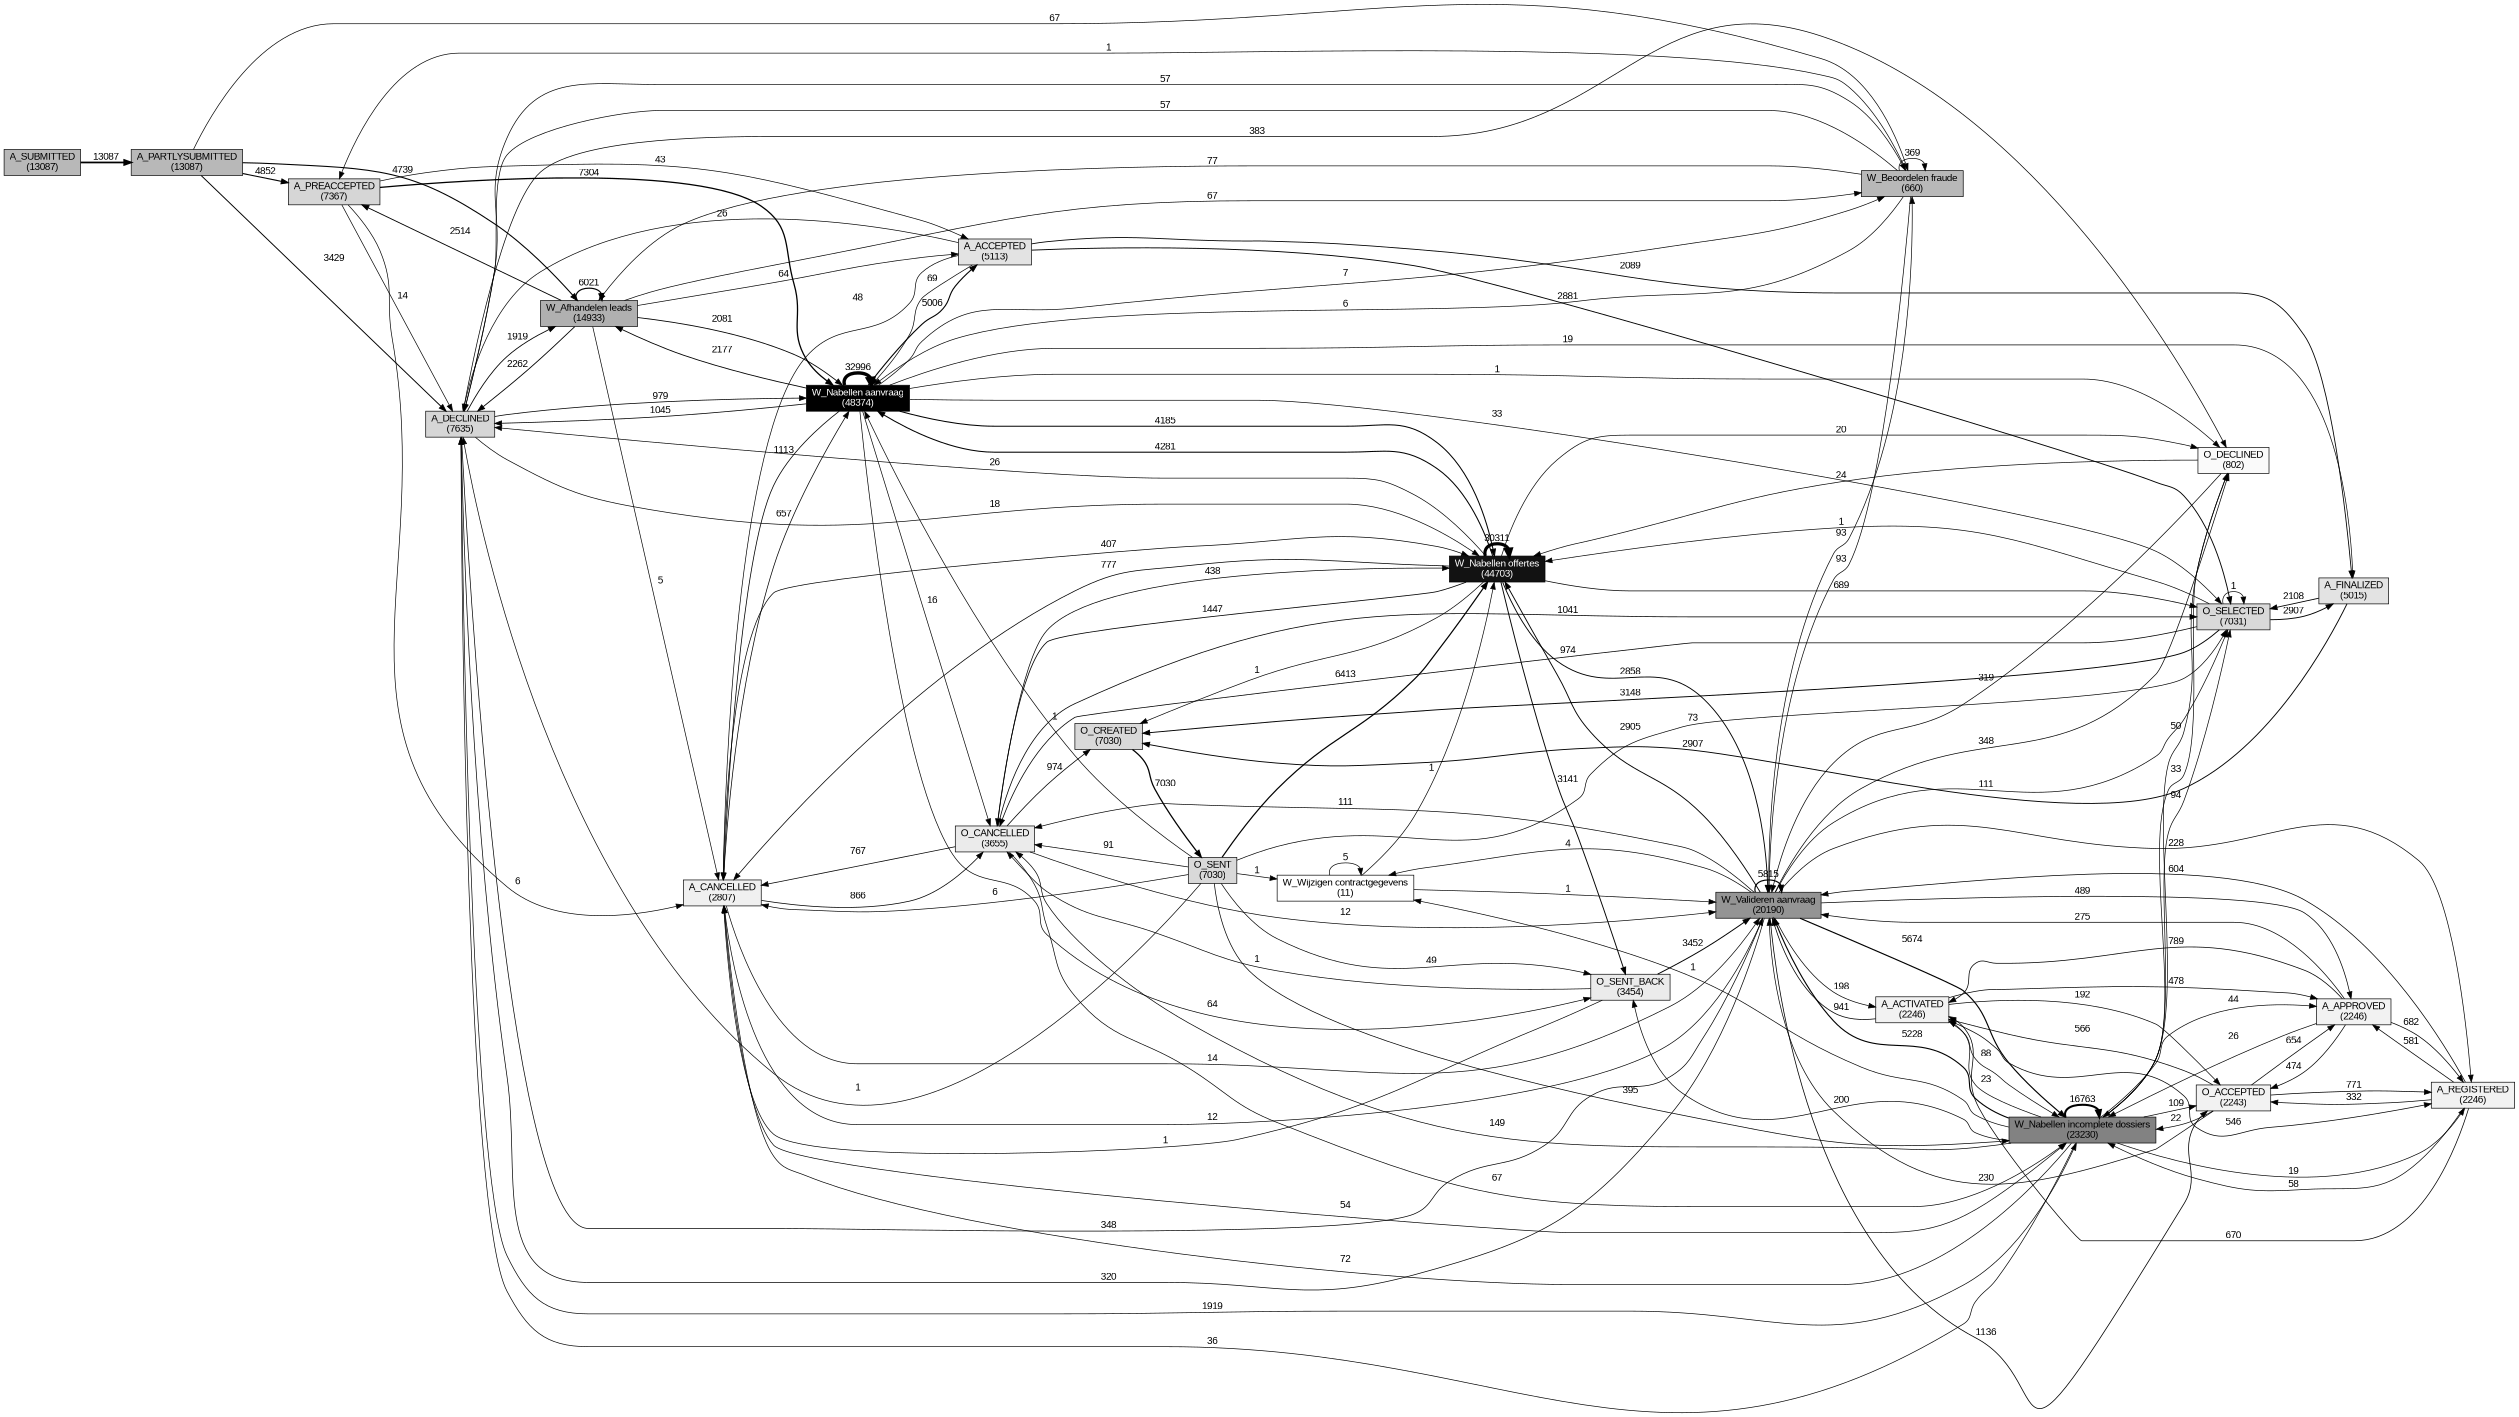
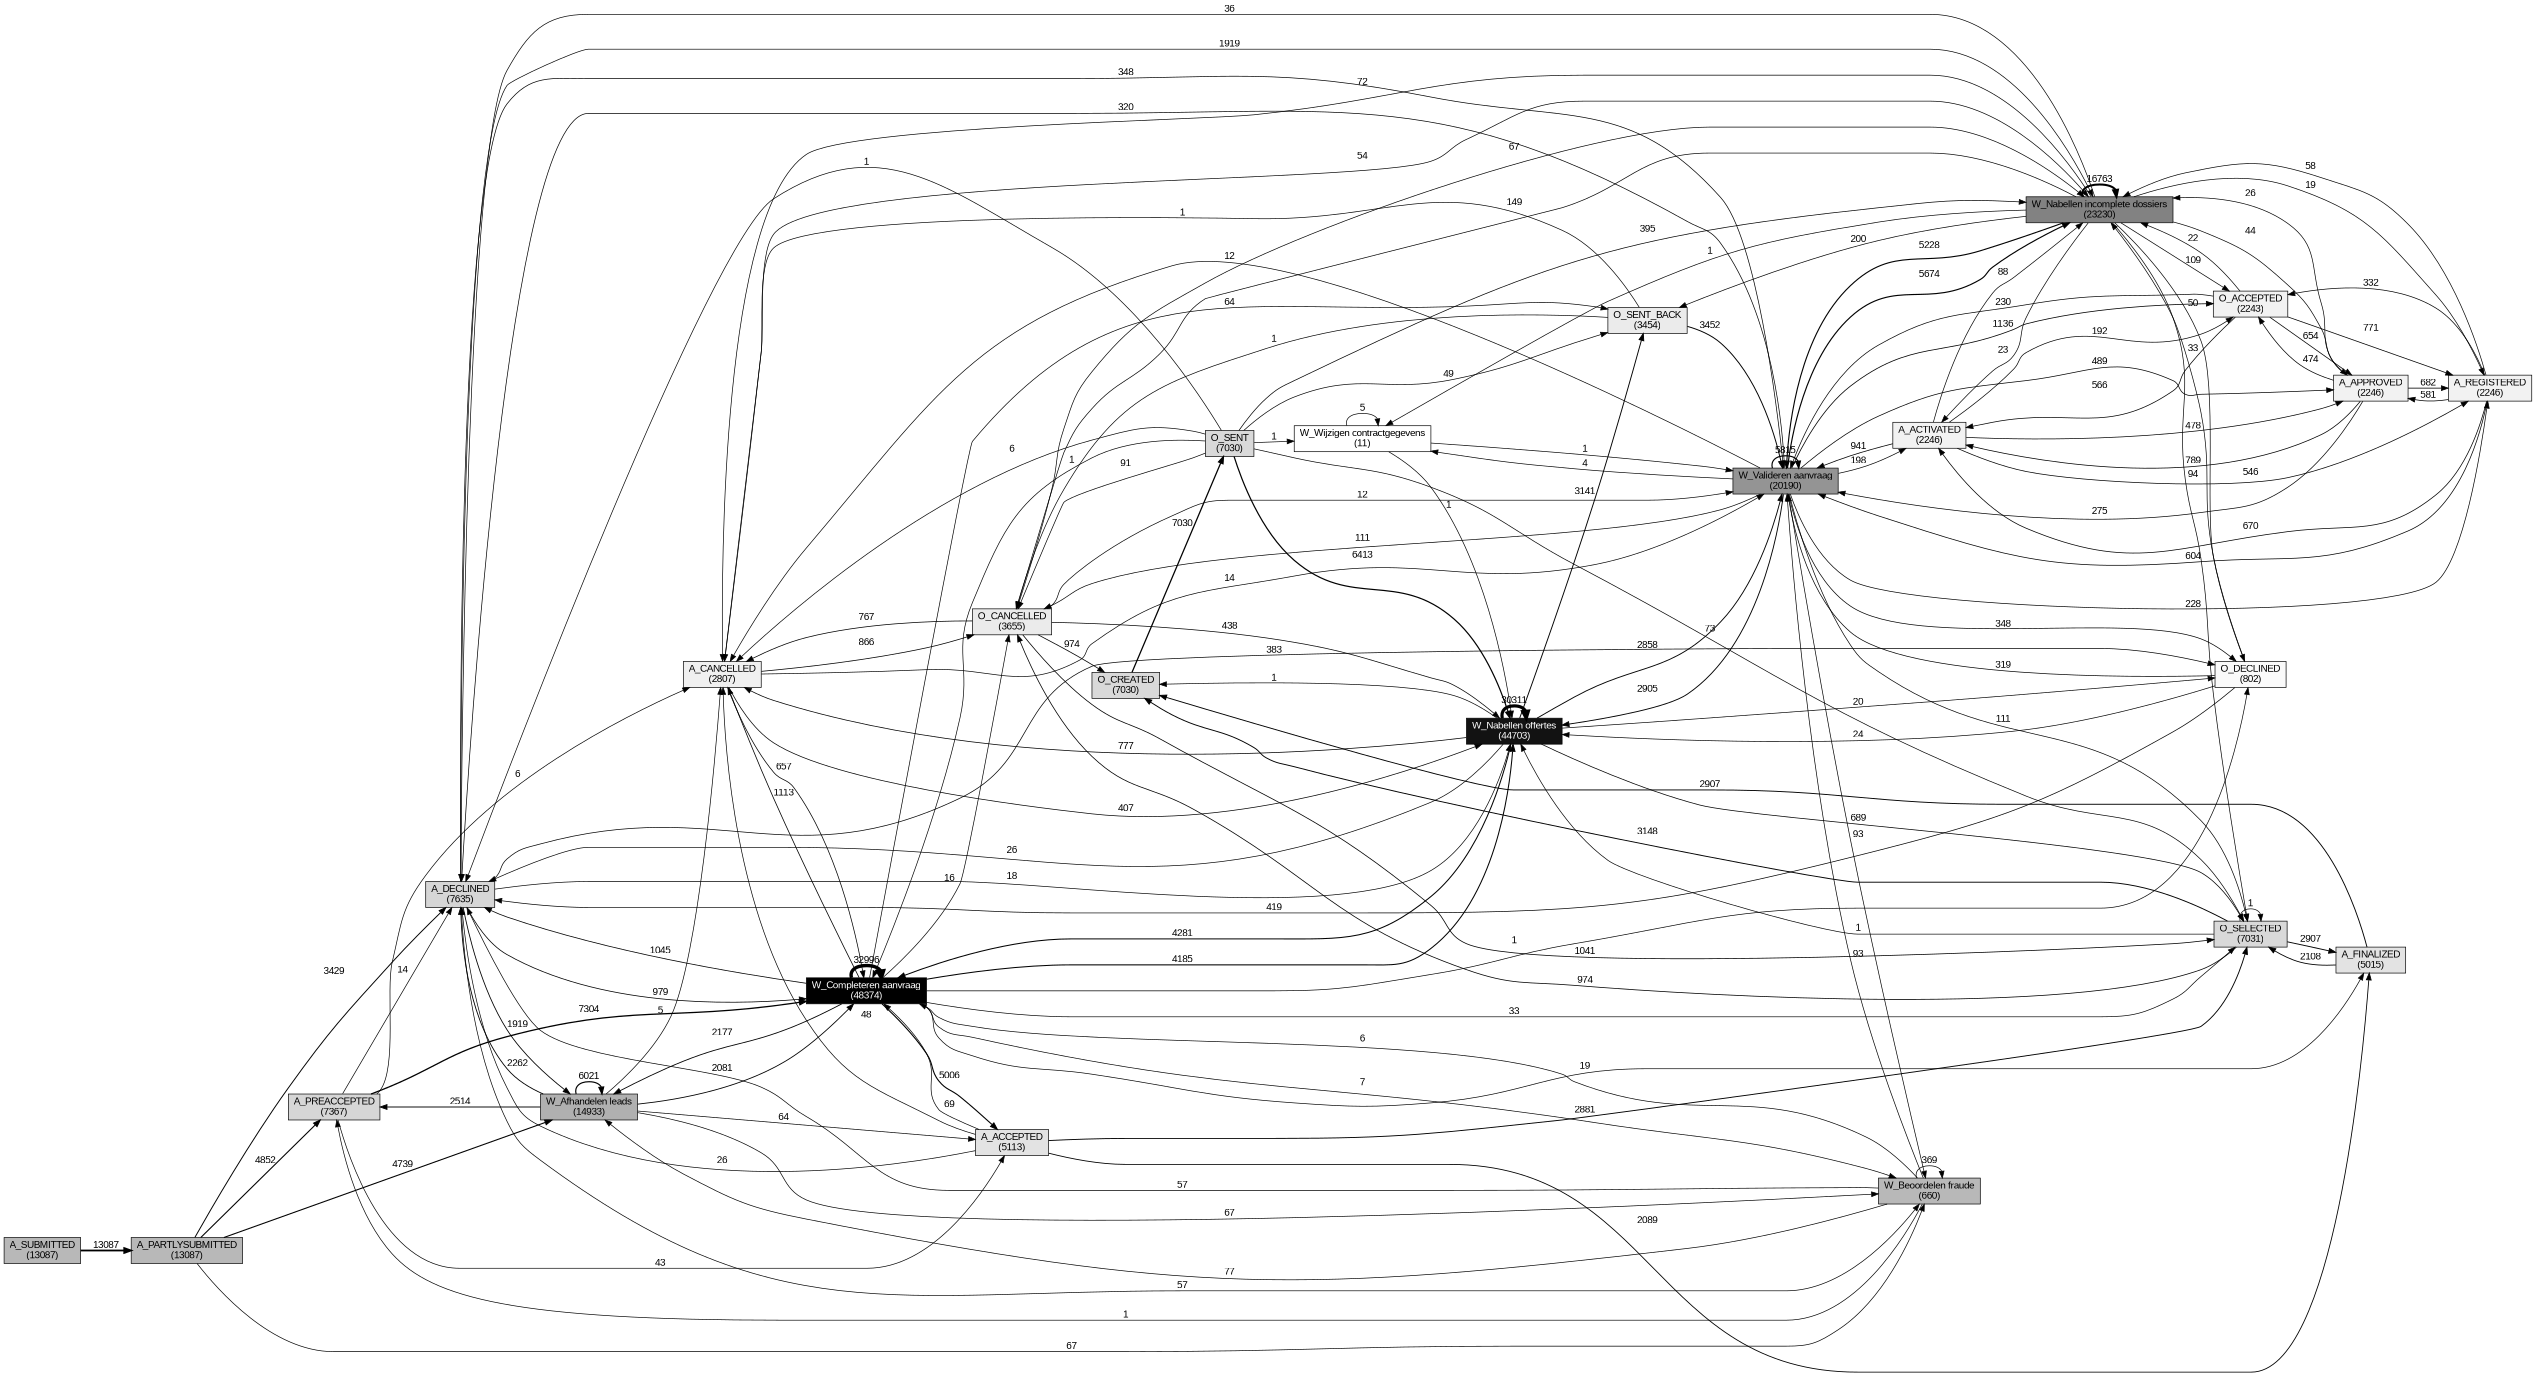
node "W_Nabellen aanvraag (48374)": label "W_Nabellen aanvraag (48374)" -> "W_Completeren aanvraag (48374)"
edge "W_Nabellen offertes (44703)" -> "O_CANCELLED (3655)": removed, label "1447"
edge "O_DECLINED (802)" -> "A_DECLINED (7635)": added, label "419"
